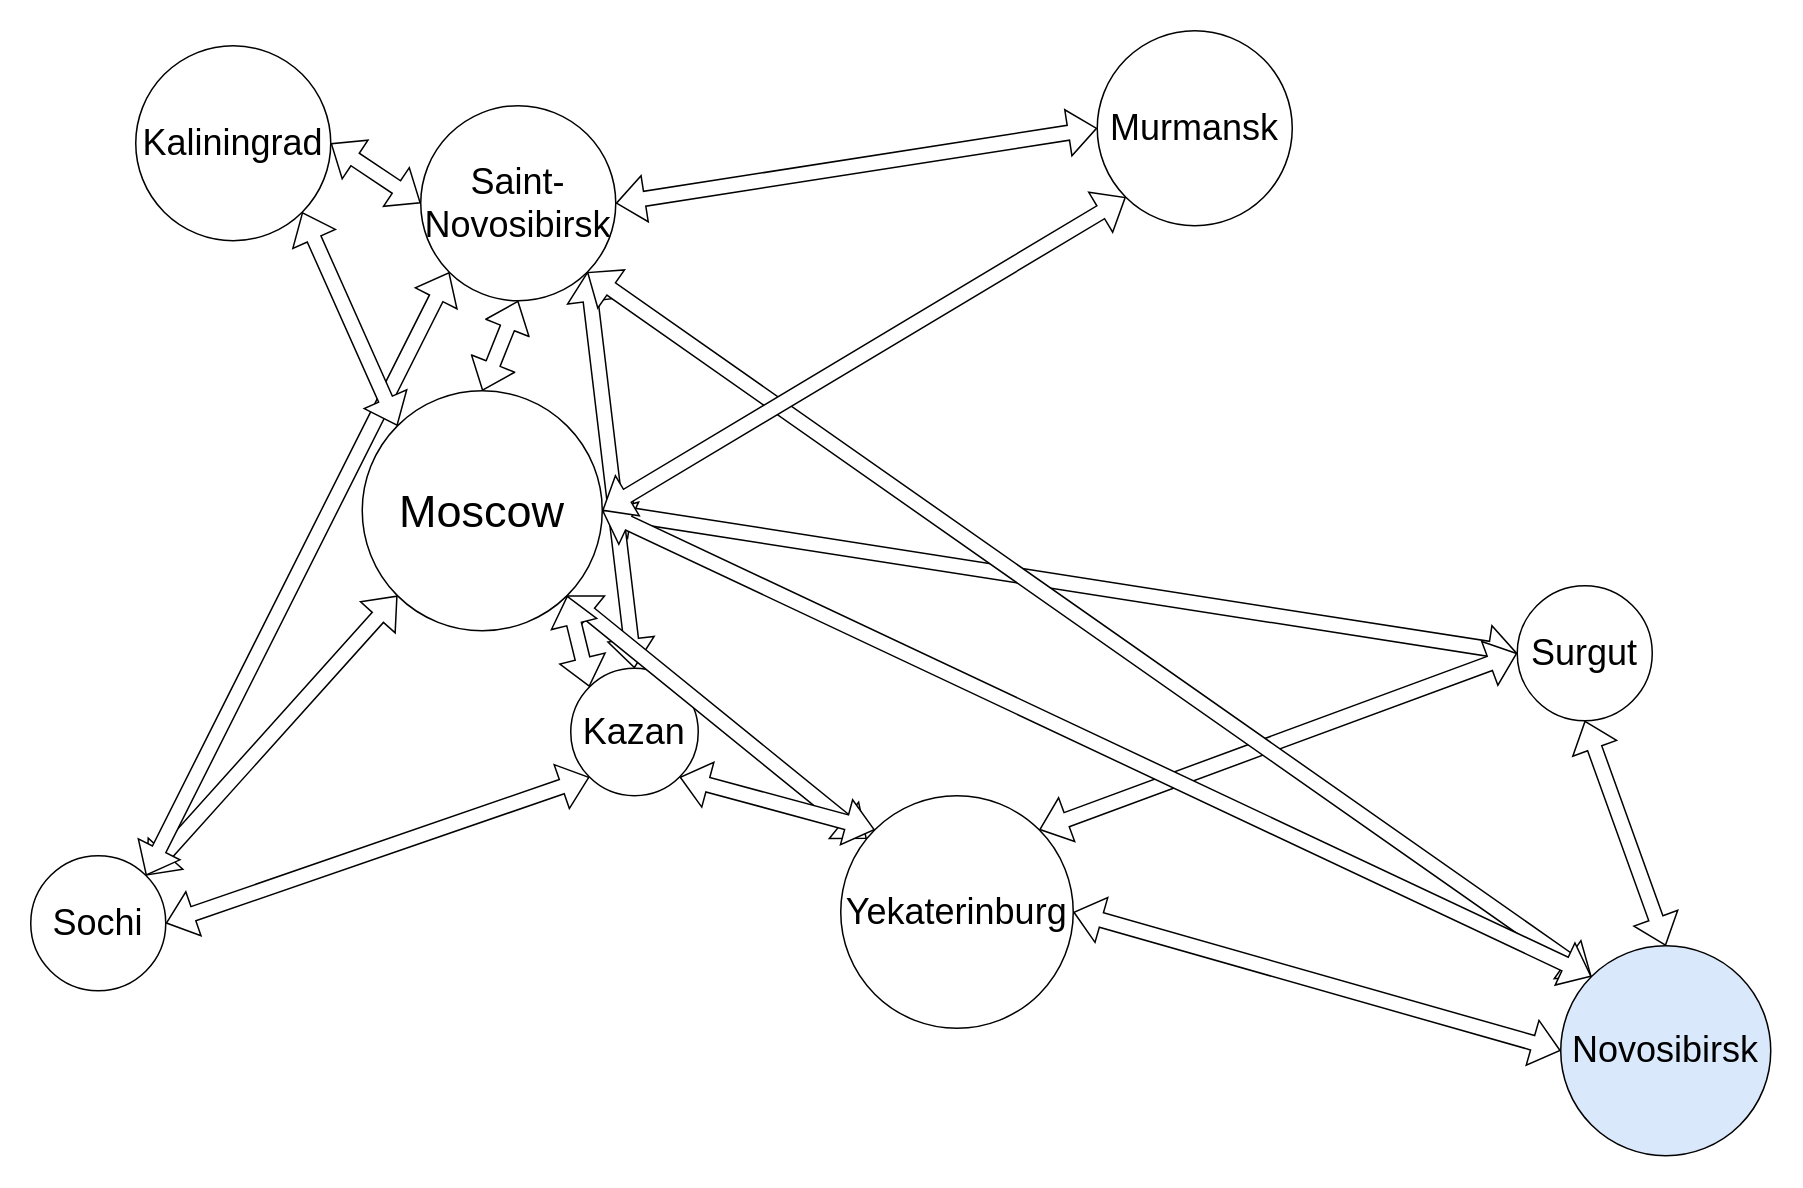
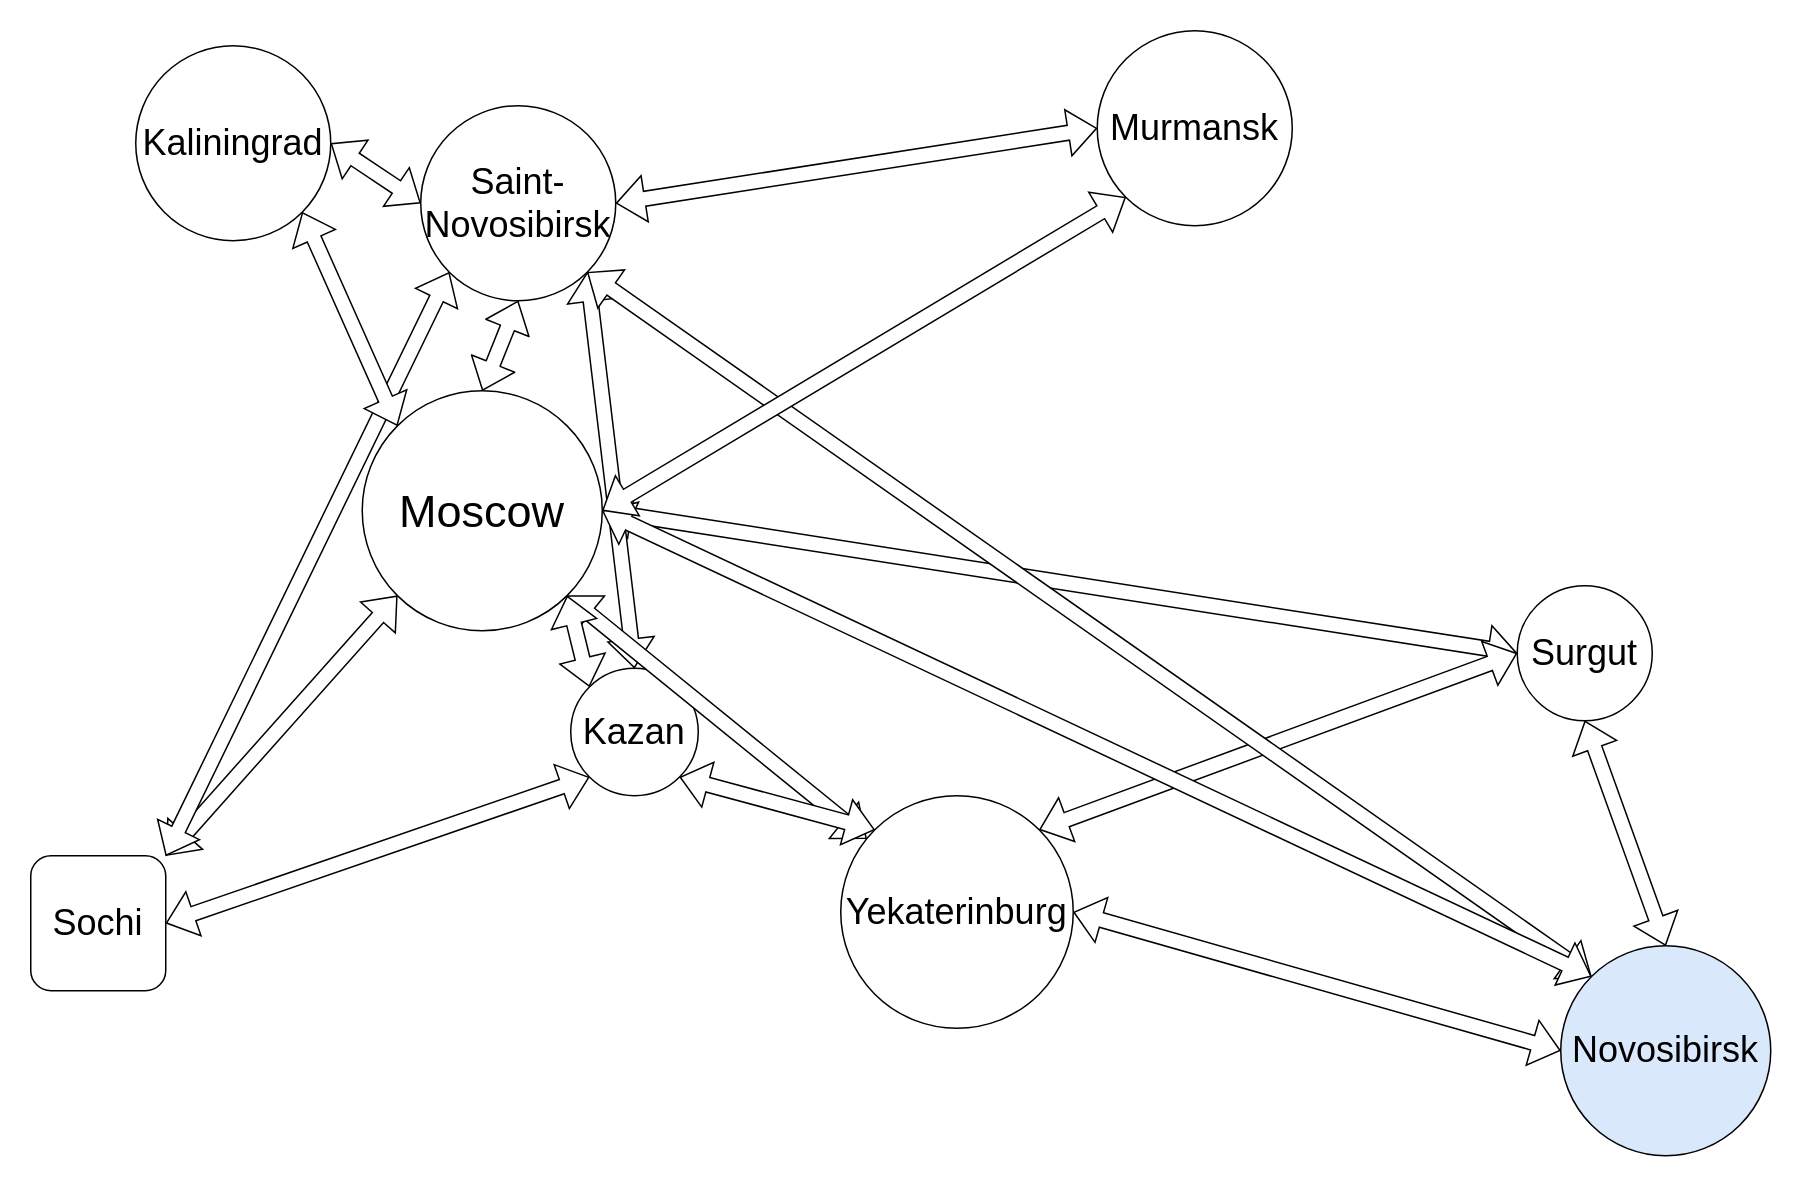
node "Sochi": shape ellipse -> rounded rectangle
